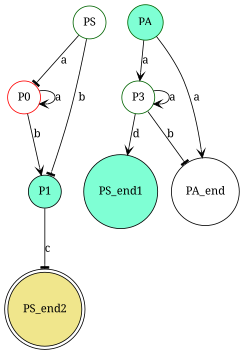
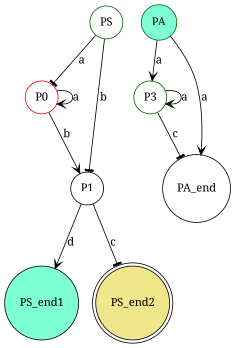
edge "P3" -> "PS_end1": now "P1" -> "PS_end1"
edge "P3" -> "PA_end": label "b" -> "c"
node "P1": fillcolor aquamarine -> white
